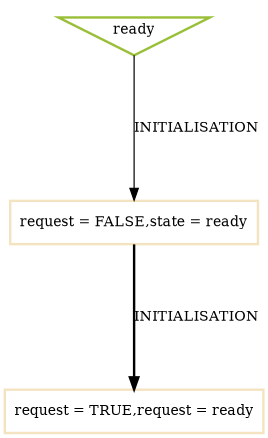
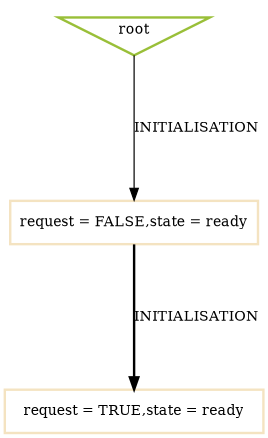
node "ready": label "ready" -> "root"
node "request = TRUE,request = ready": label "request = TRUE,request = ready" -> "request = TRUE,state = ready"
